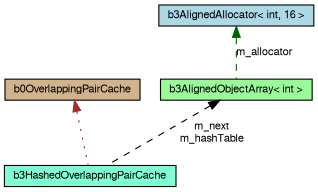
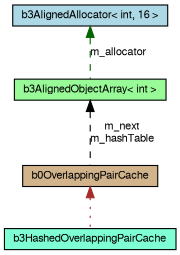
edge "b3HashedOverlappingPairCache" -> "b3AlignedObjectArray< int >": now "b0OverlappingPairCache" -> "b3AlignedObjectArray< int >"
